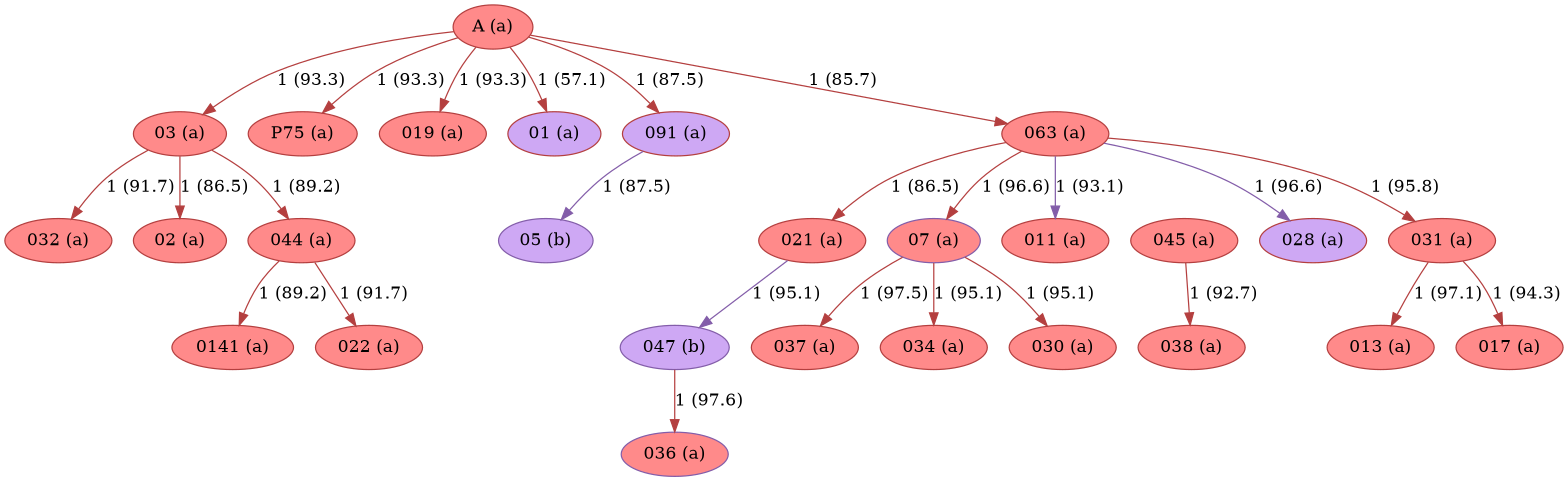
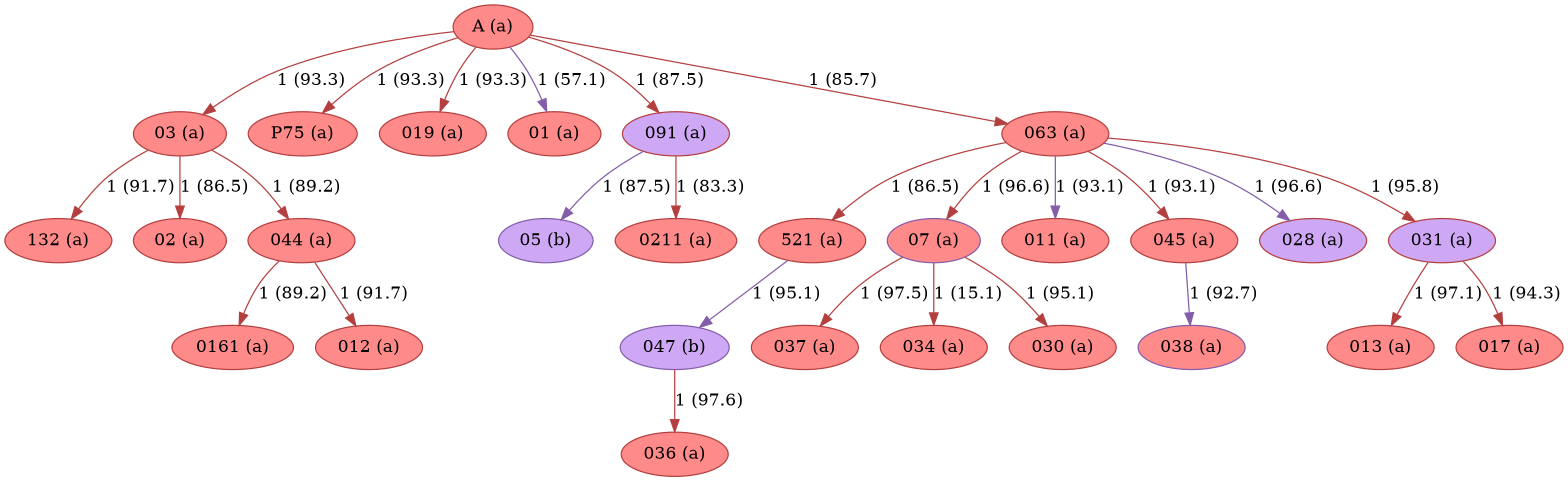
edge "A (a)" -> "01 (a)": color #b43f3f -> #835da9
node "01 (a)": fillcolor #cea8f4 -> #ff8a8a
edge "063 (a)" -> "045 (a)": added, label "1 (93.1)"
node "032 (a)": label "032 (a)" -> "132 (a)"
node "0211 (a)": added
node "021 (a)": label "021 (a)" -> "521 (a)"
node "031 (a)": fillcolor #ff8a8a -> #cea8f4
edge "045 (a)" -> "038 (a)": color #b43f3f -> #835da9
edge "07 (a)" -> "034 (a)": label "1 (95.1)" -> "1 (15.1)"
node "0141 (a)": label "0141 (a)" -> "0161 (a)"
node "022 (a)": label "022 (a)" -> "012 (a)"
node "038 (a)": color #b43f3f -> #835da9
node "036 (a)": color #835da9 -> #b43f3f
